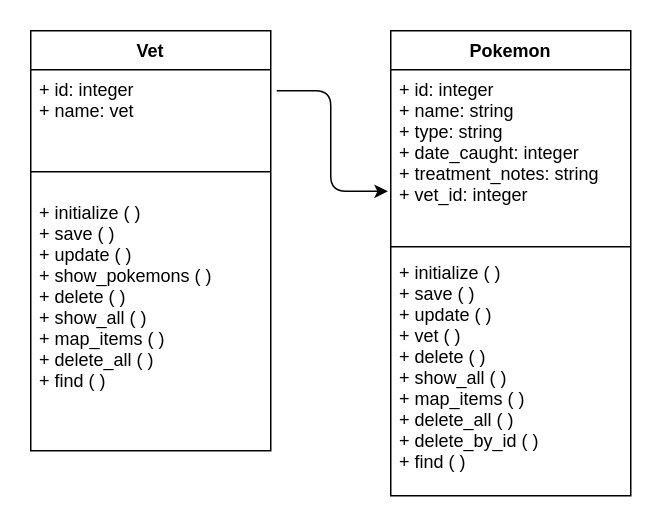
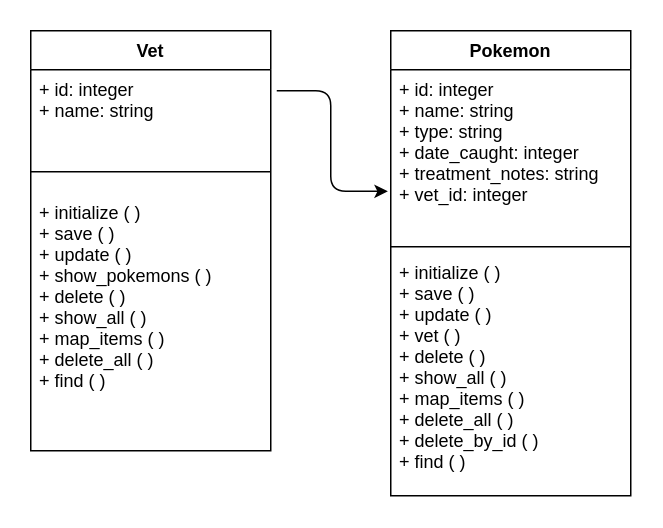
node "+ id: integer + name: vet": label "+ id: integer + name: vet" -> "+ id: integer + name: string"
